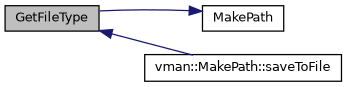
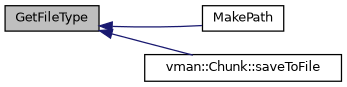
edge "GetFileType" -> "MakePath": reversed
node "vman::MakePath::saveToFile": label "vman::MakePath::saveToFile" -> "vman::Chunk::saveToFile"
